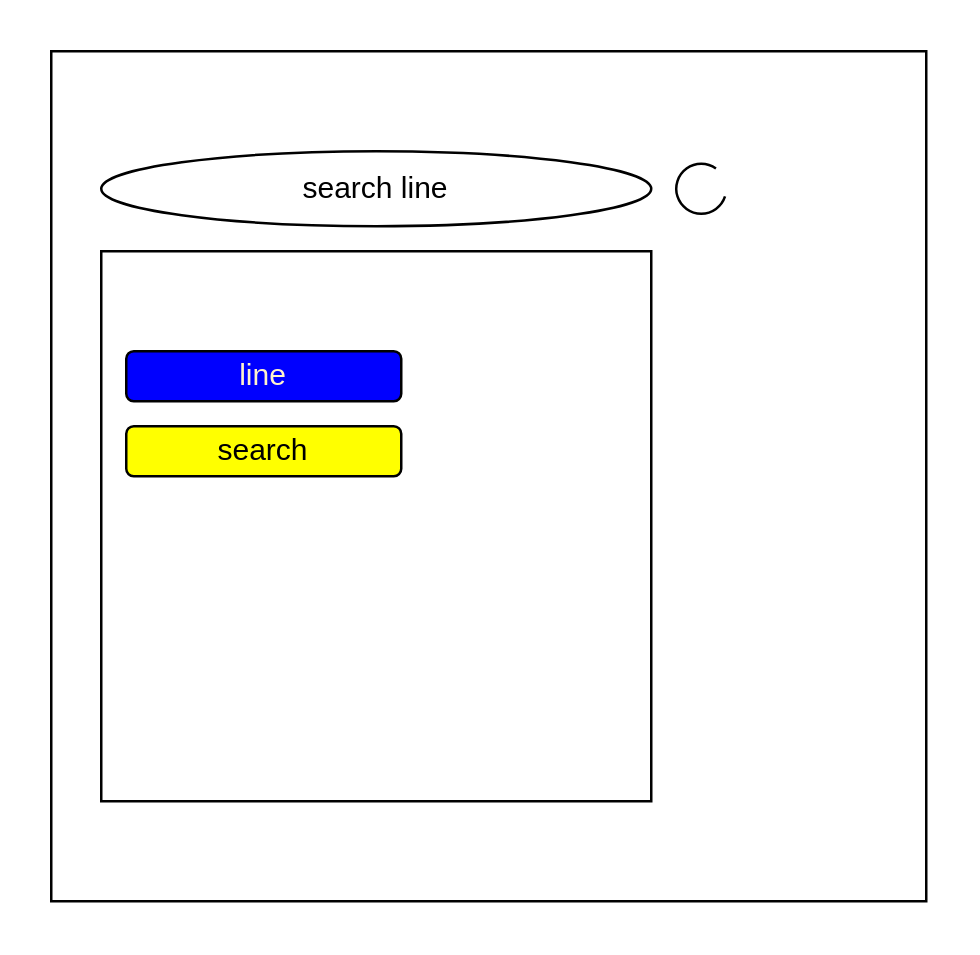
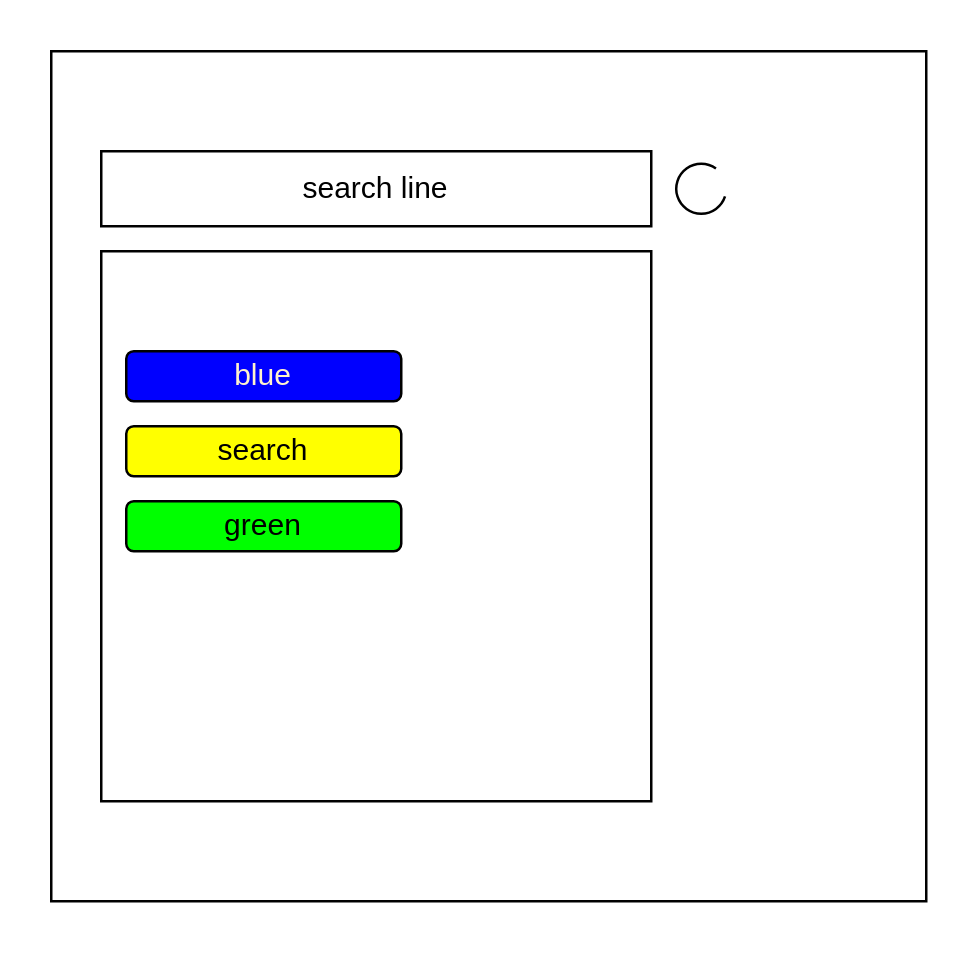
node "search line": shape ellipse -> rectangle
node "line": label "line" -> "blue"
node "green": added
